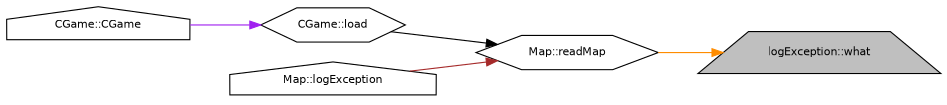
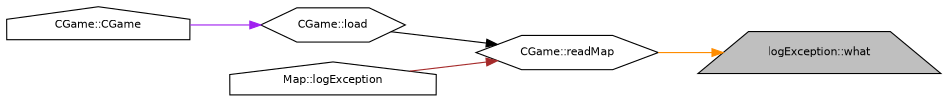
node "Map::readMap": label "Map::readMap" -> "CGame::readMap"
